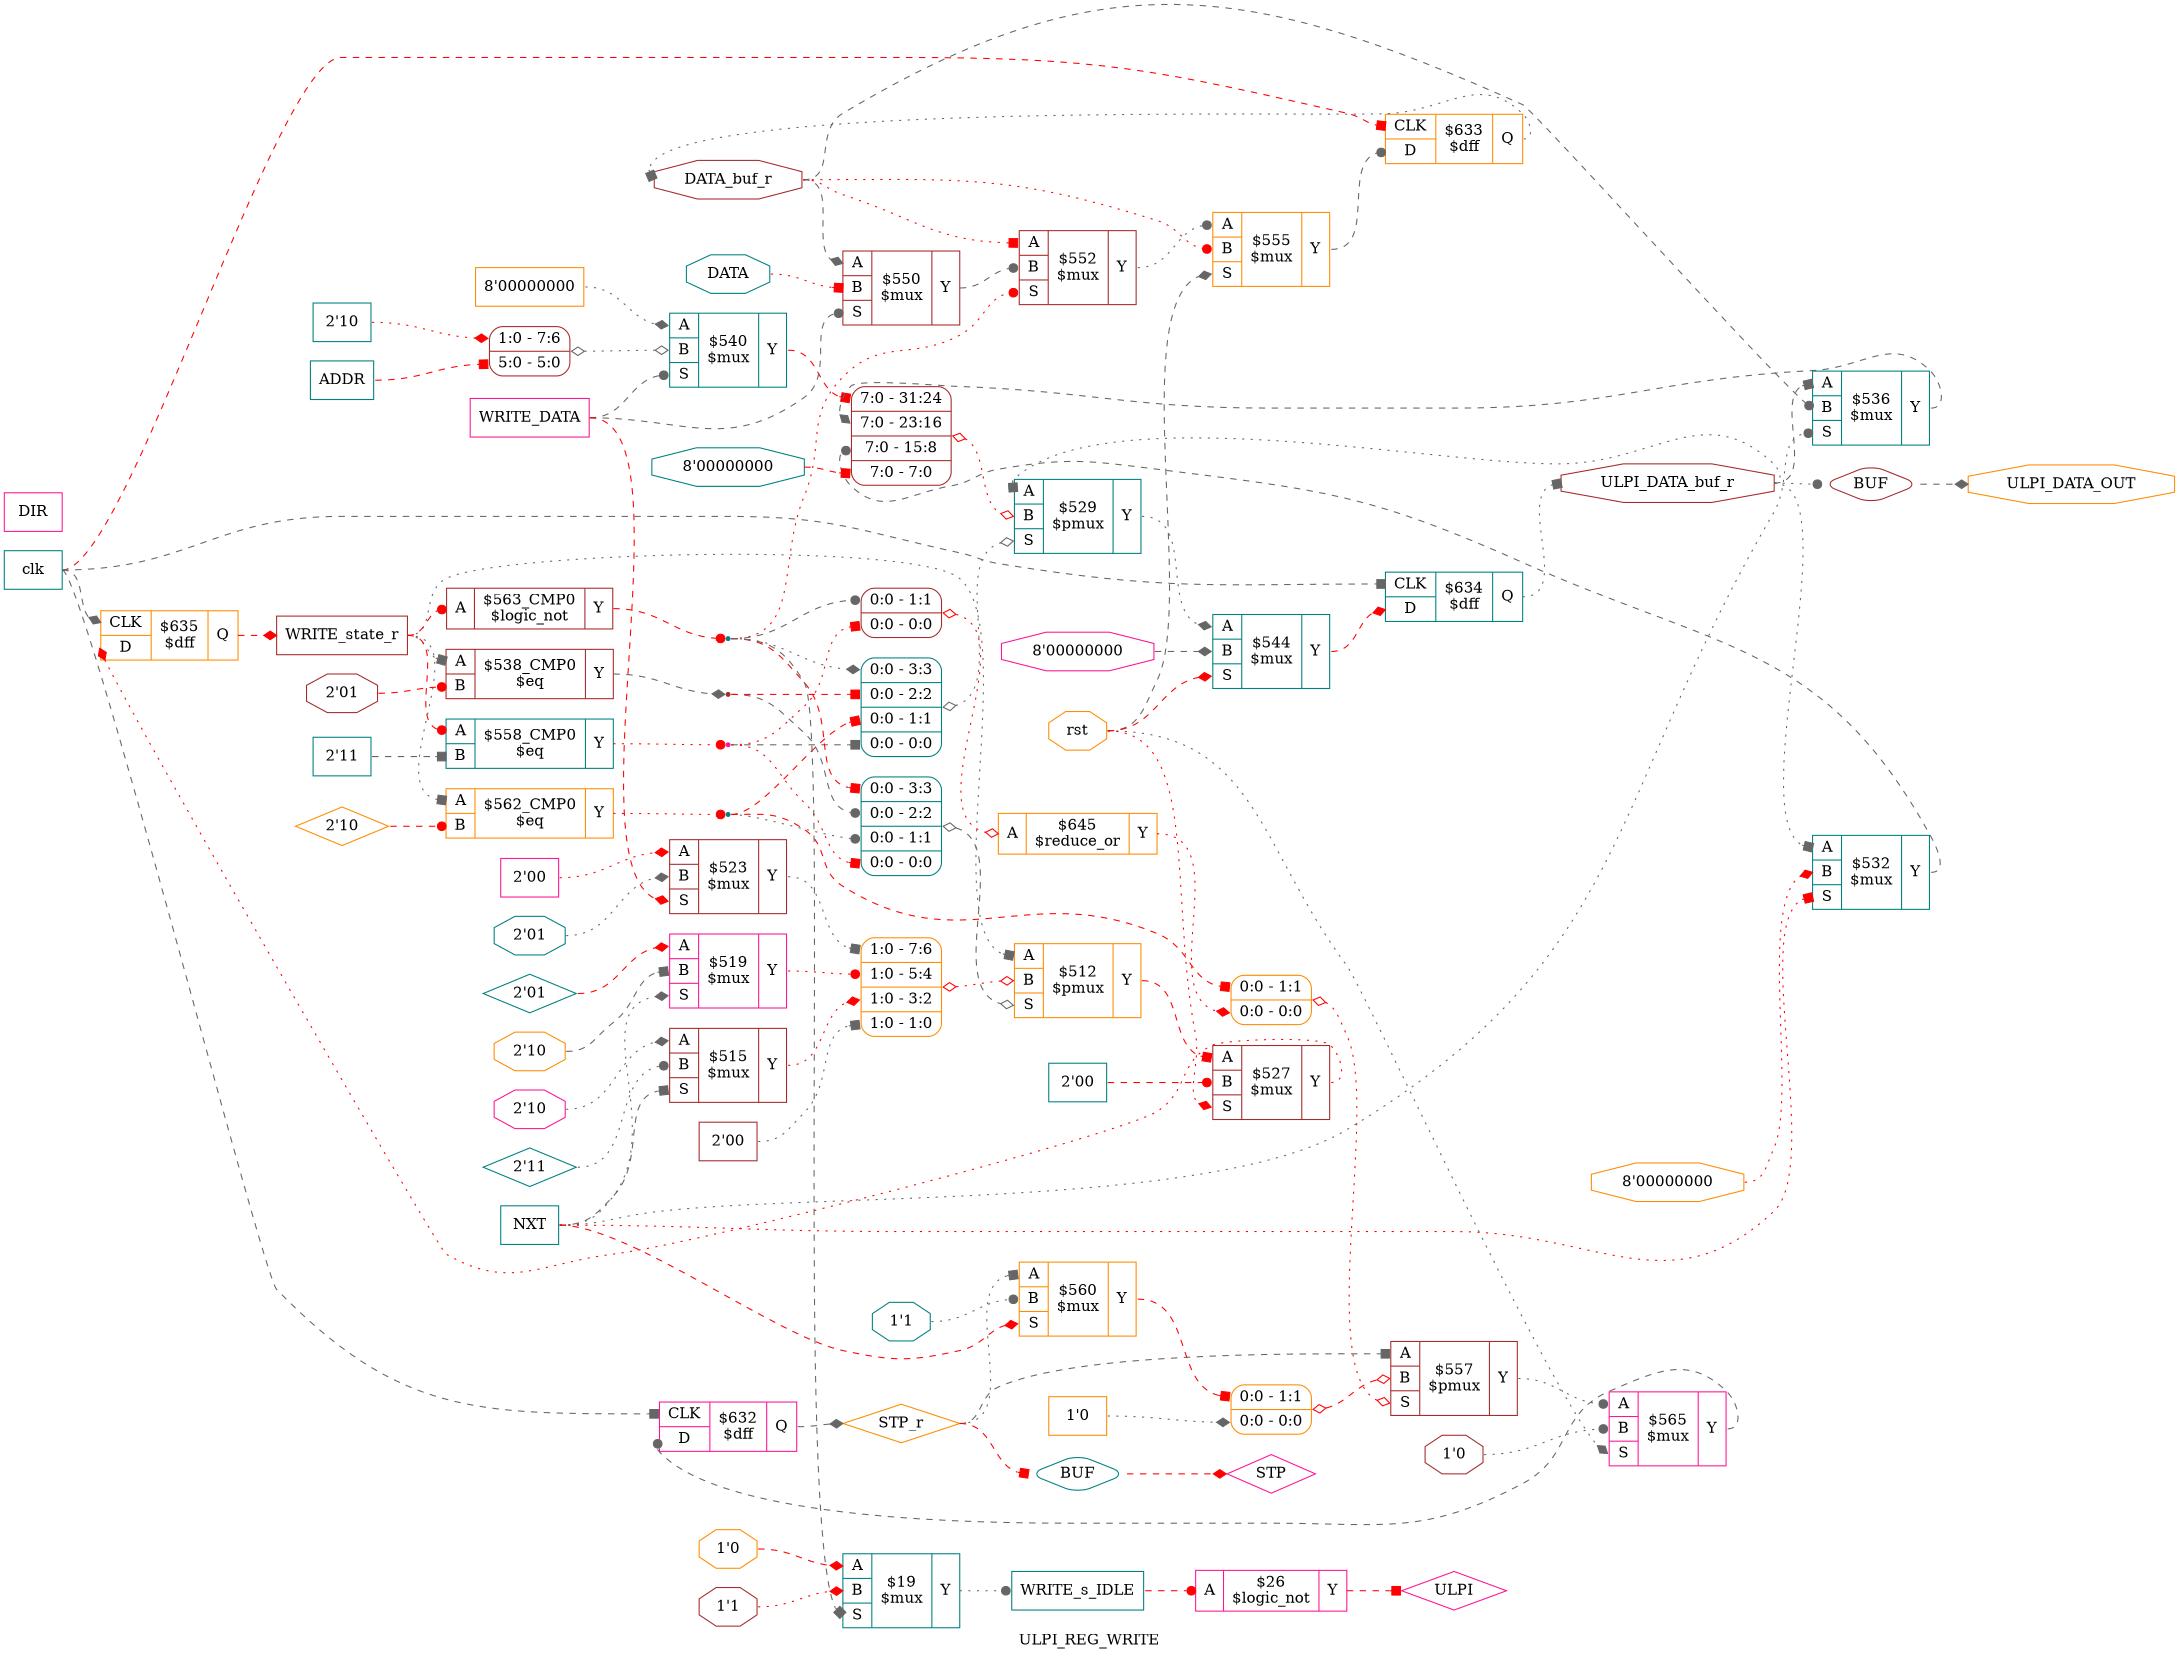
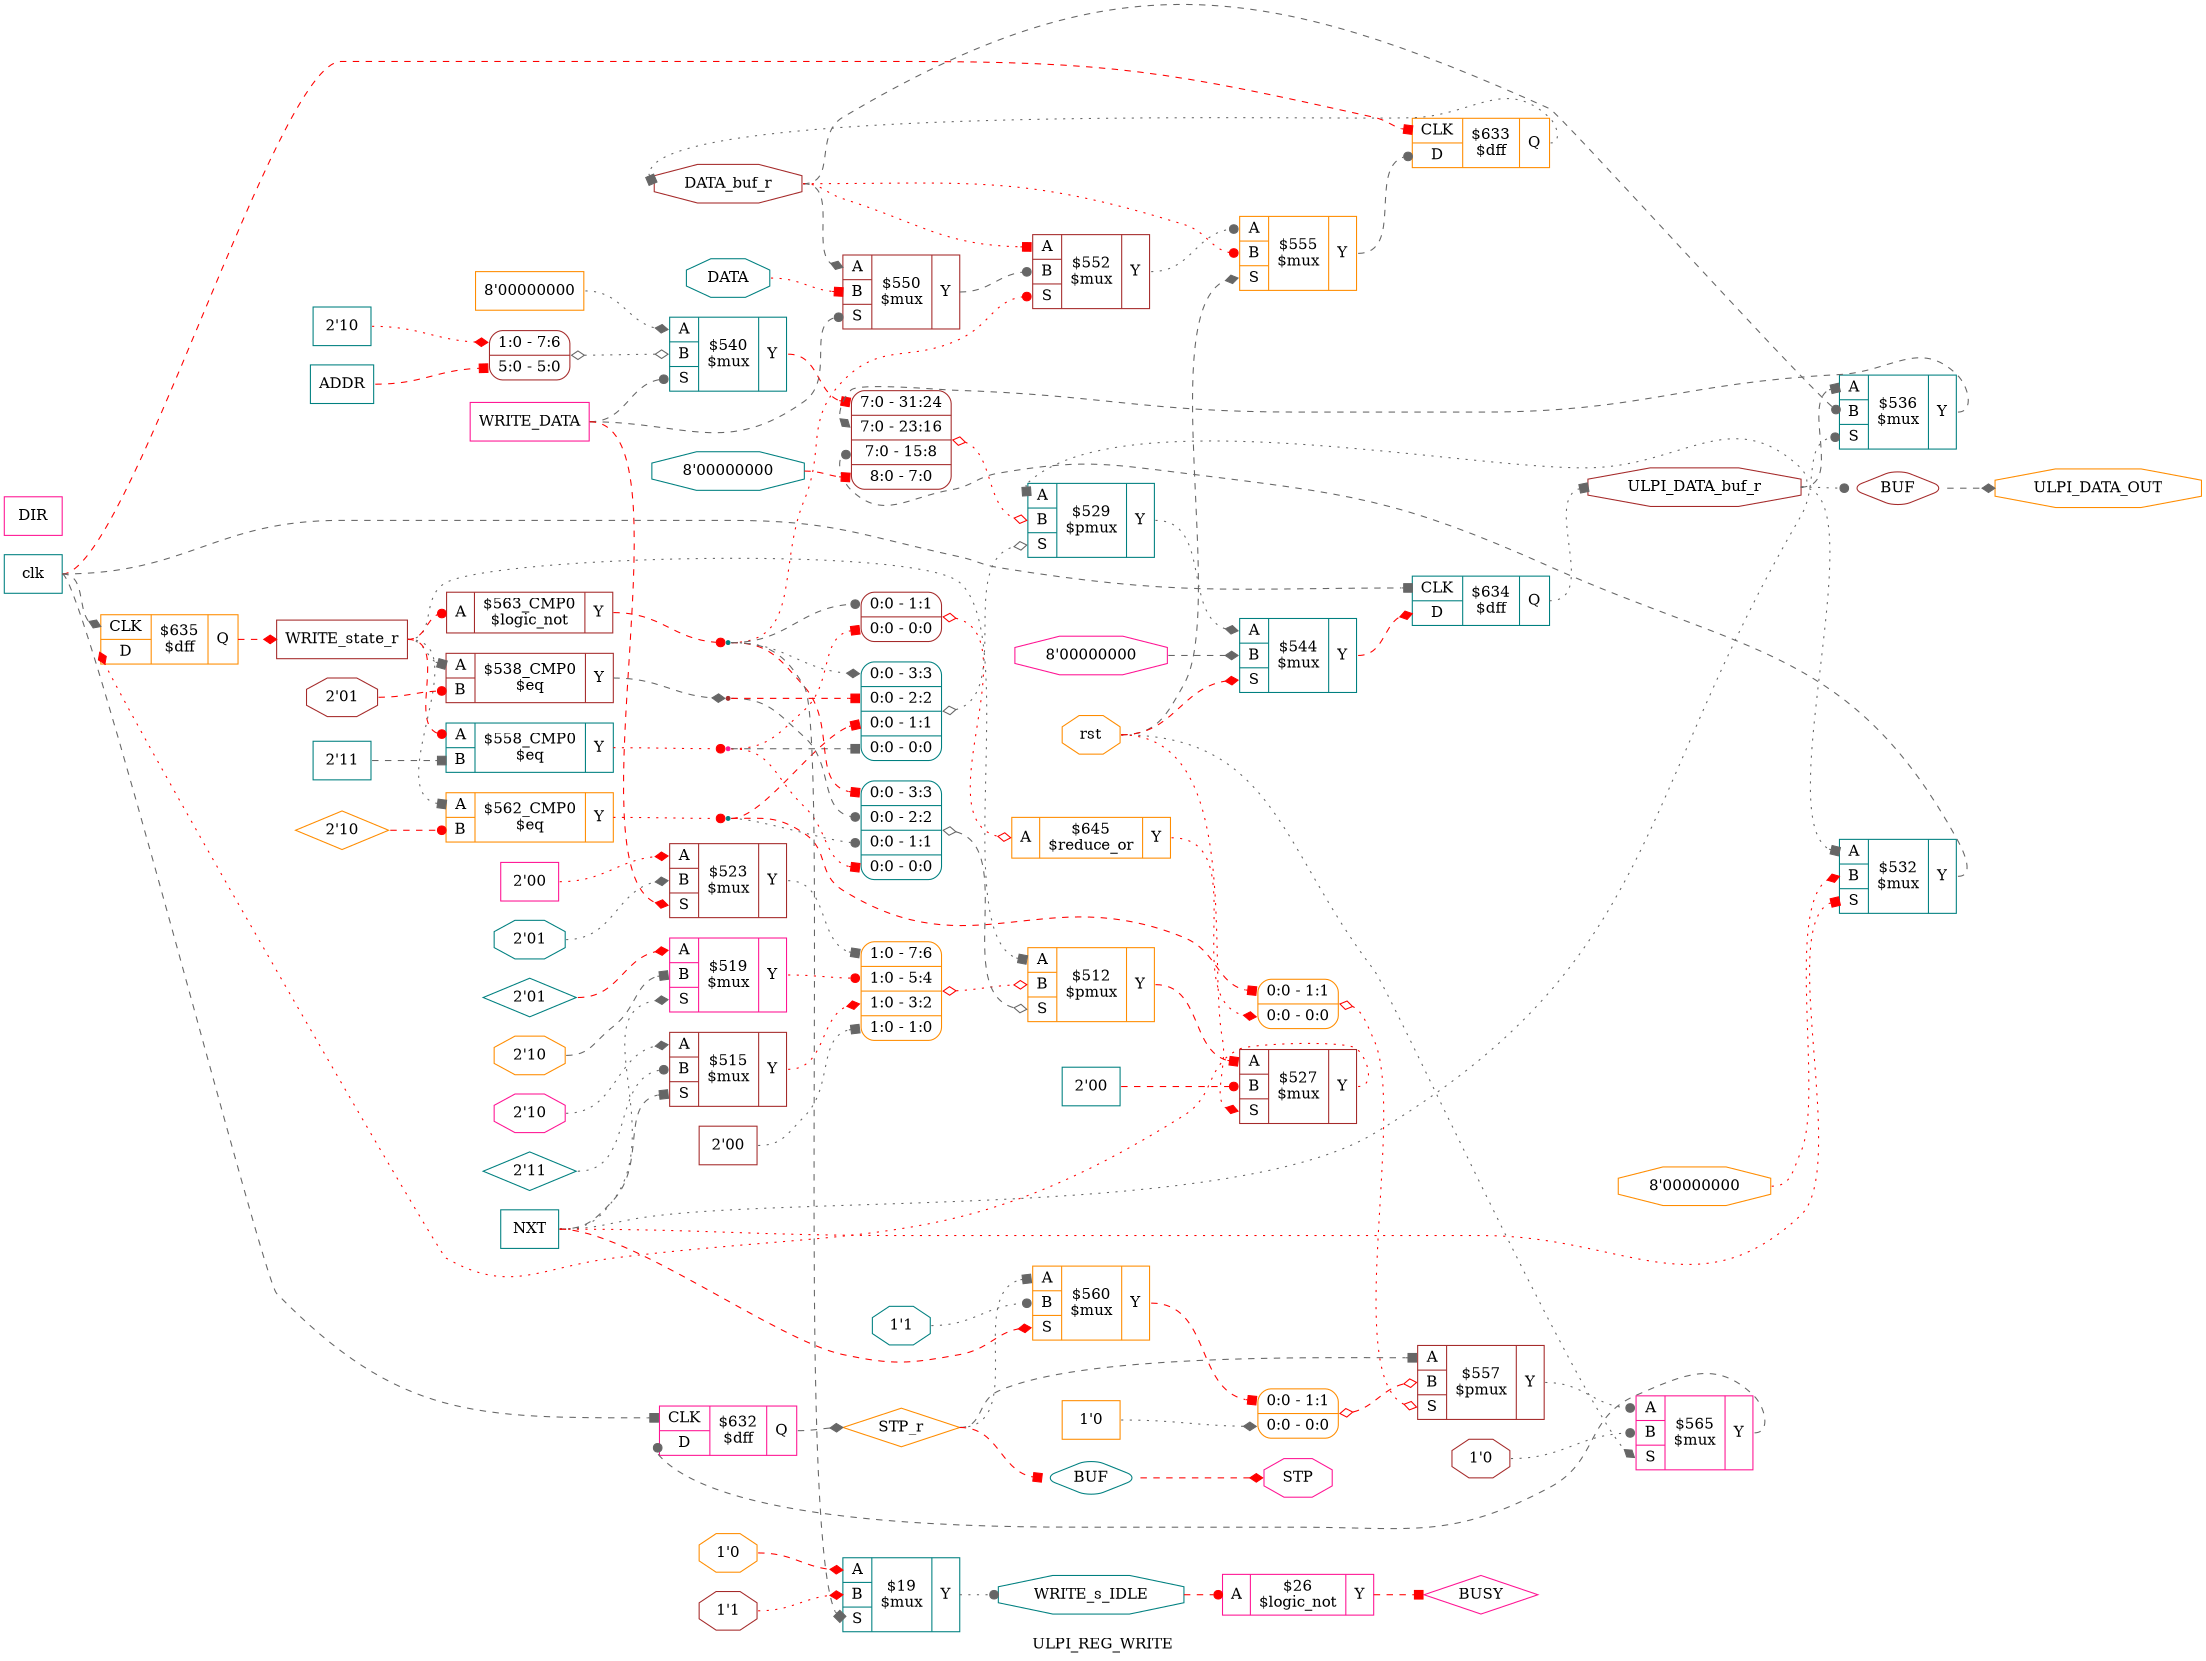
node "7:0 - 31:24": text "7:0 - 7:0" -> "8:0 - 7:0"
node "STP": shape diamond -> octagon
node "WRITE_s_IDLE": shape box -> octagon
node "ULPI": label "ULPI" -> "BUSY"
